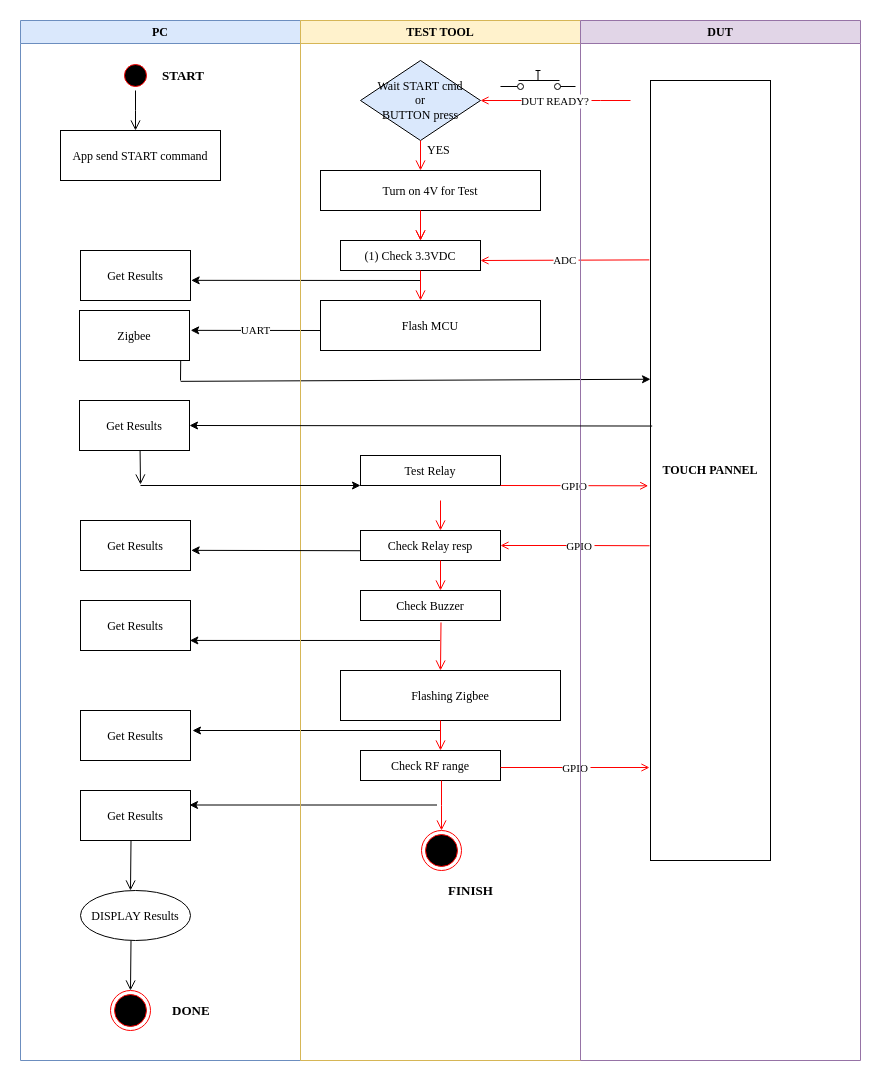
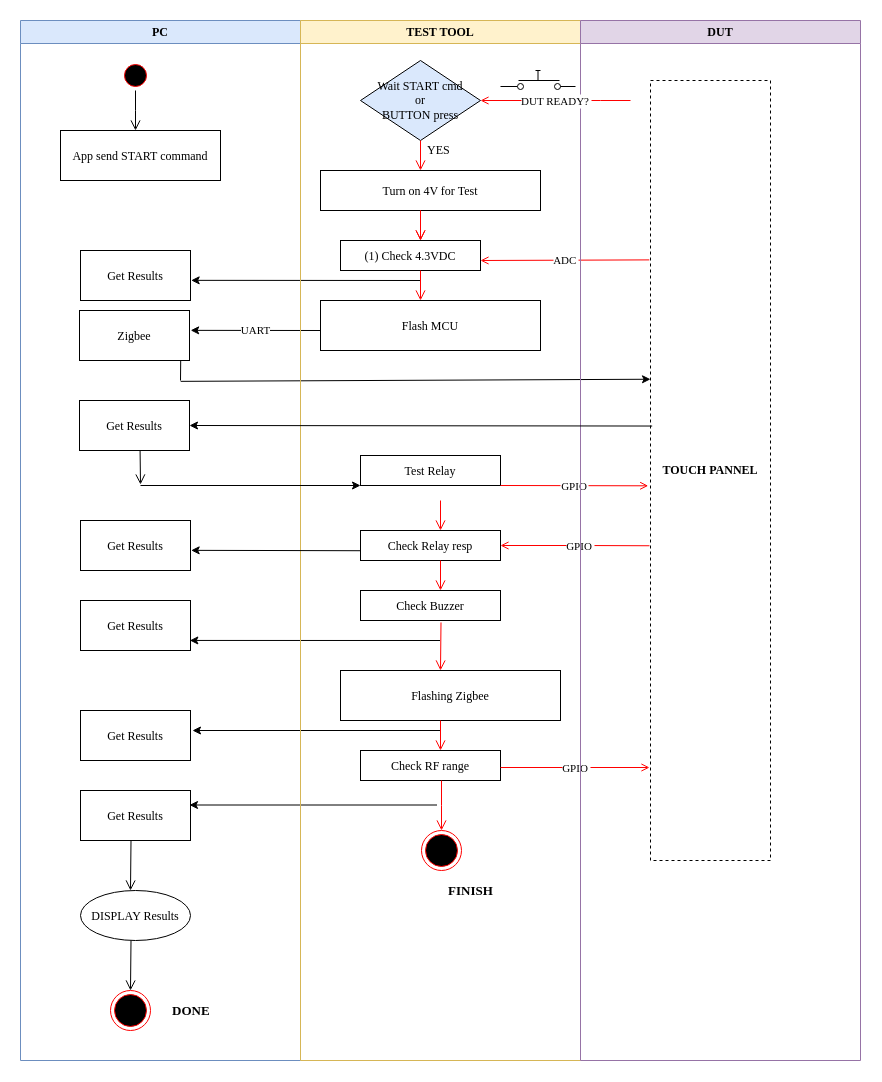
node "START": removed
node "(1) Check 3.3VDC": label "(1) Check 3.3VDC" -> "(1) Check 4.3VDC"
node "TOUCH PANNEL": style solid -> dashed
